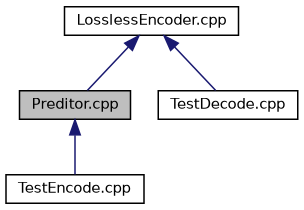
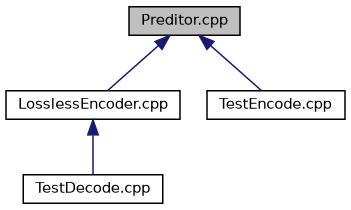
edge "Preditor.cpp" -> "LosslessEncoder.cpp": reversed
